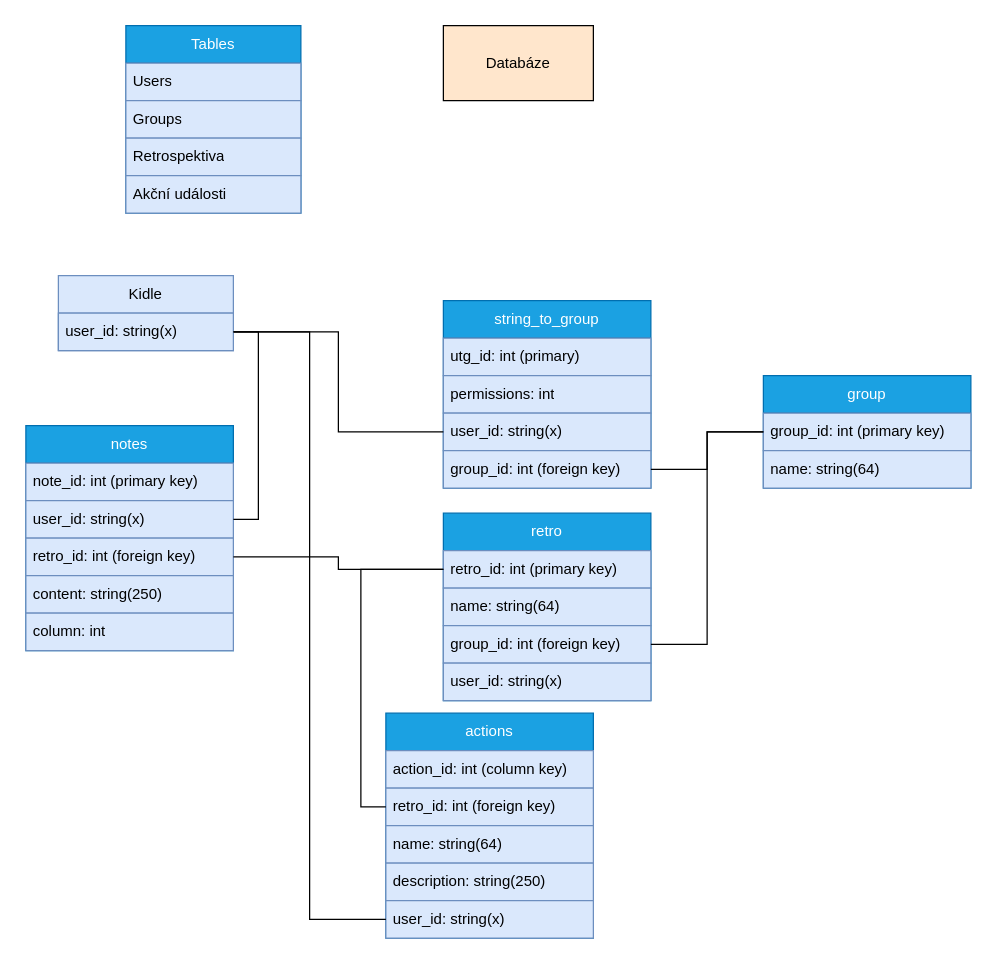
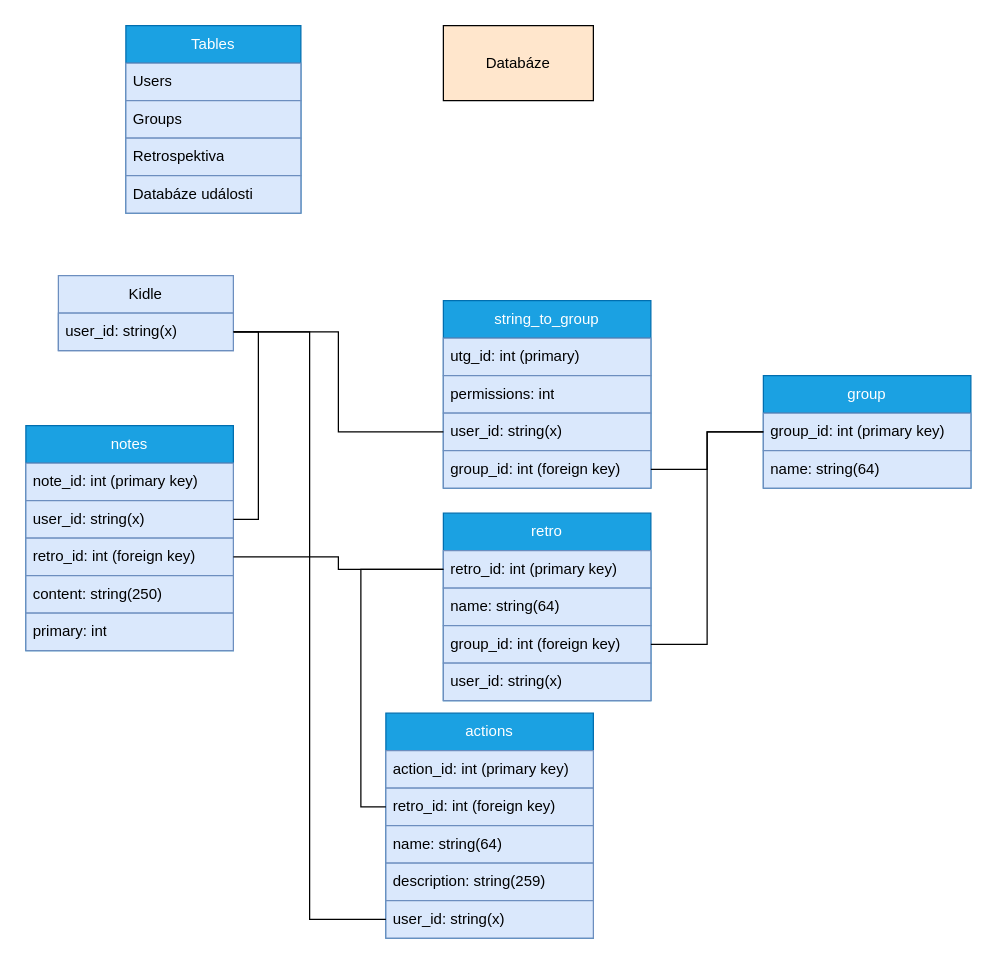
node "Akční události": label "Akční události" -> "Databáze události"
node "column: int": label "column: int" -> "primary: int"
node "action_id: int (column key)": label "action_id: int (column key)" -> "action_id: int (primary key)"
node "description: string(250)": label "description: string(250)" -> "description: string(259)"
